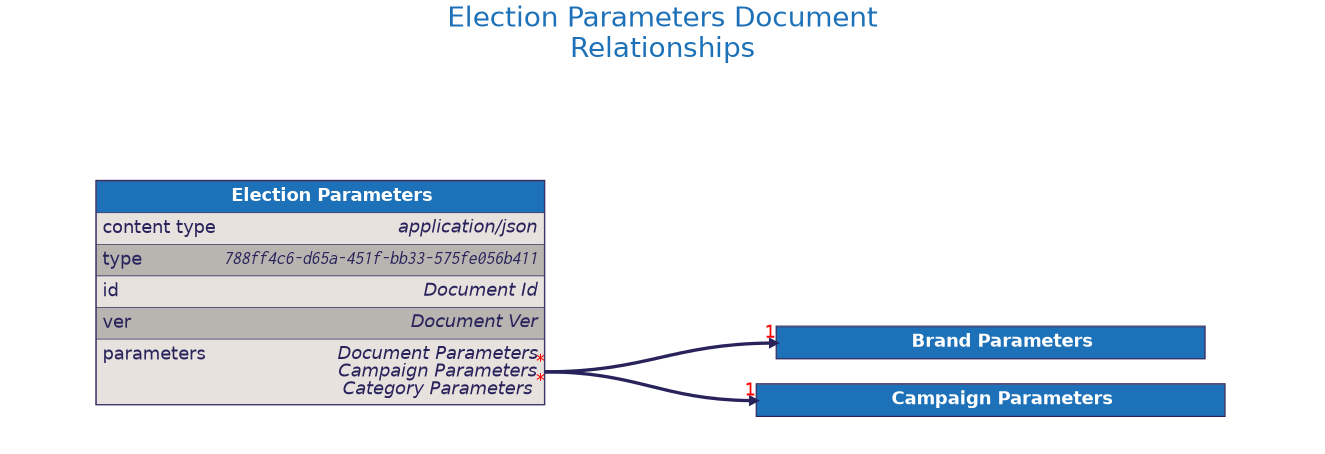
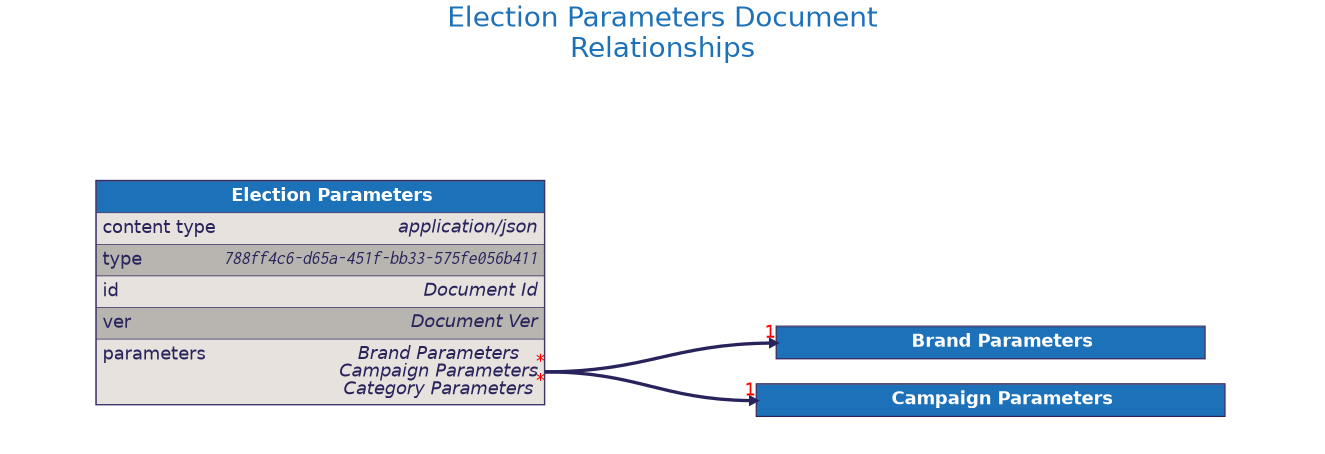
node "Election Parameters": text "Document Parameters" -> "Brand Parameters"
